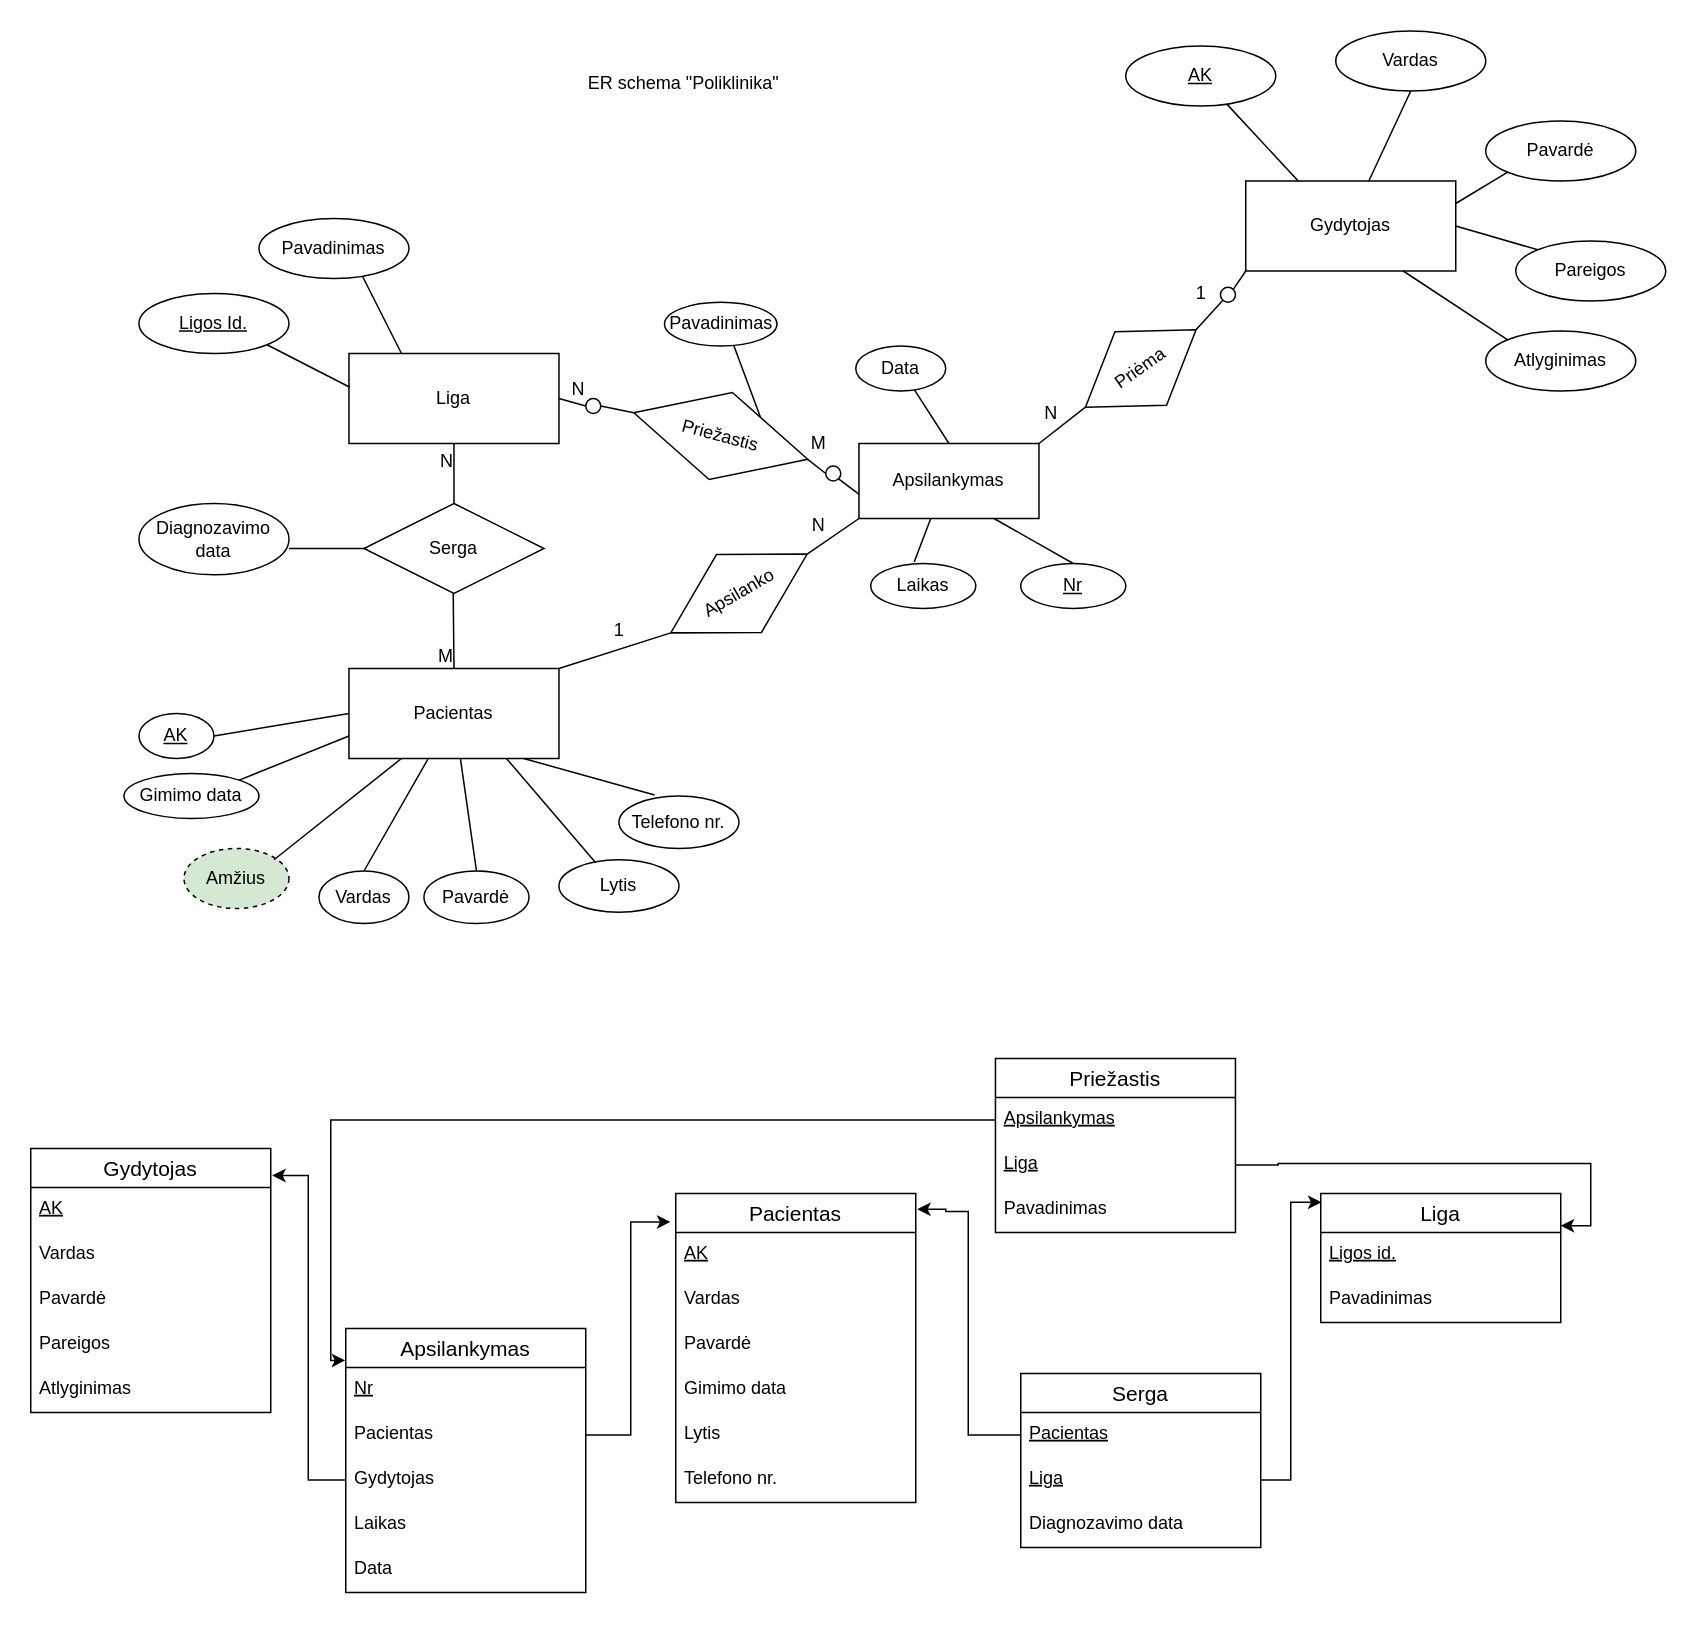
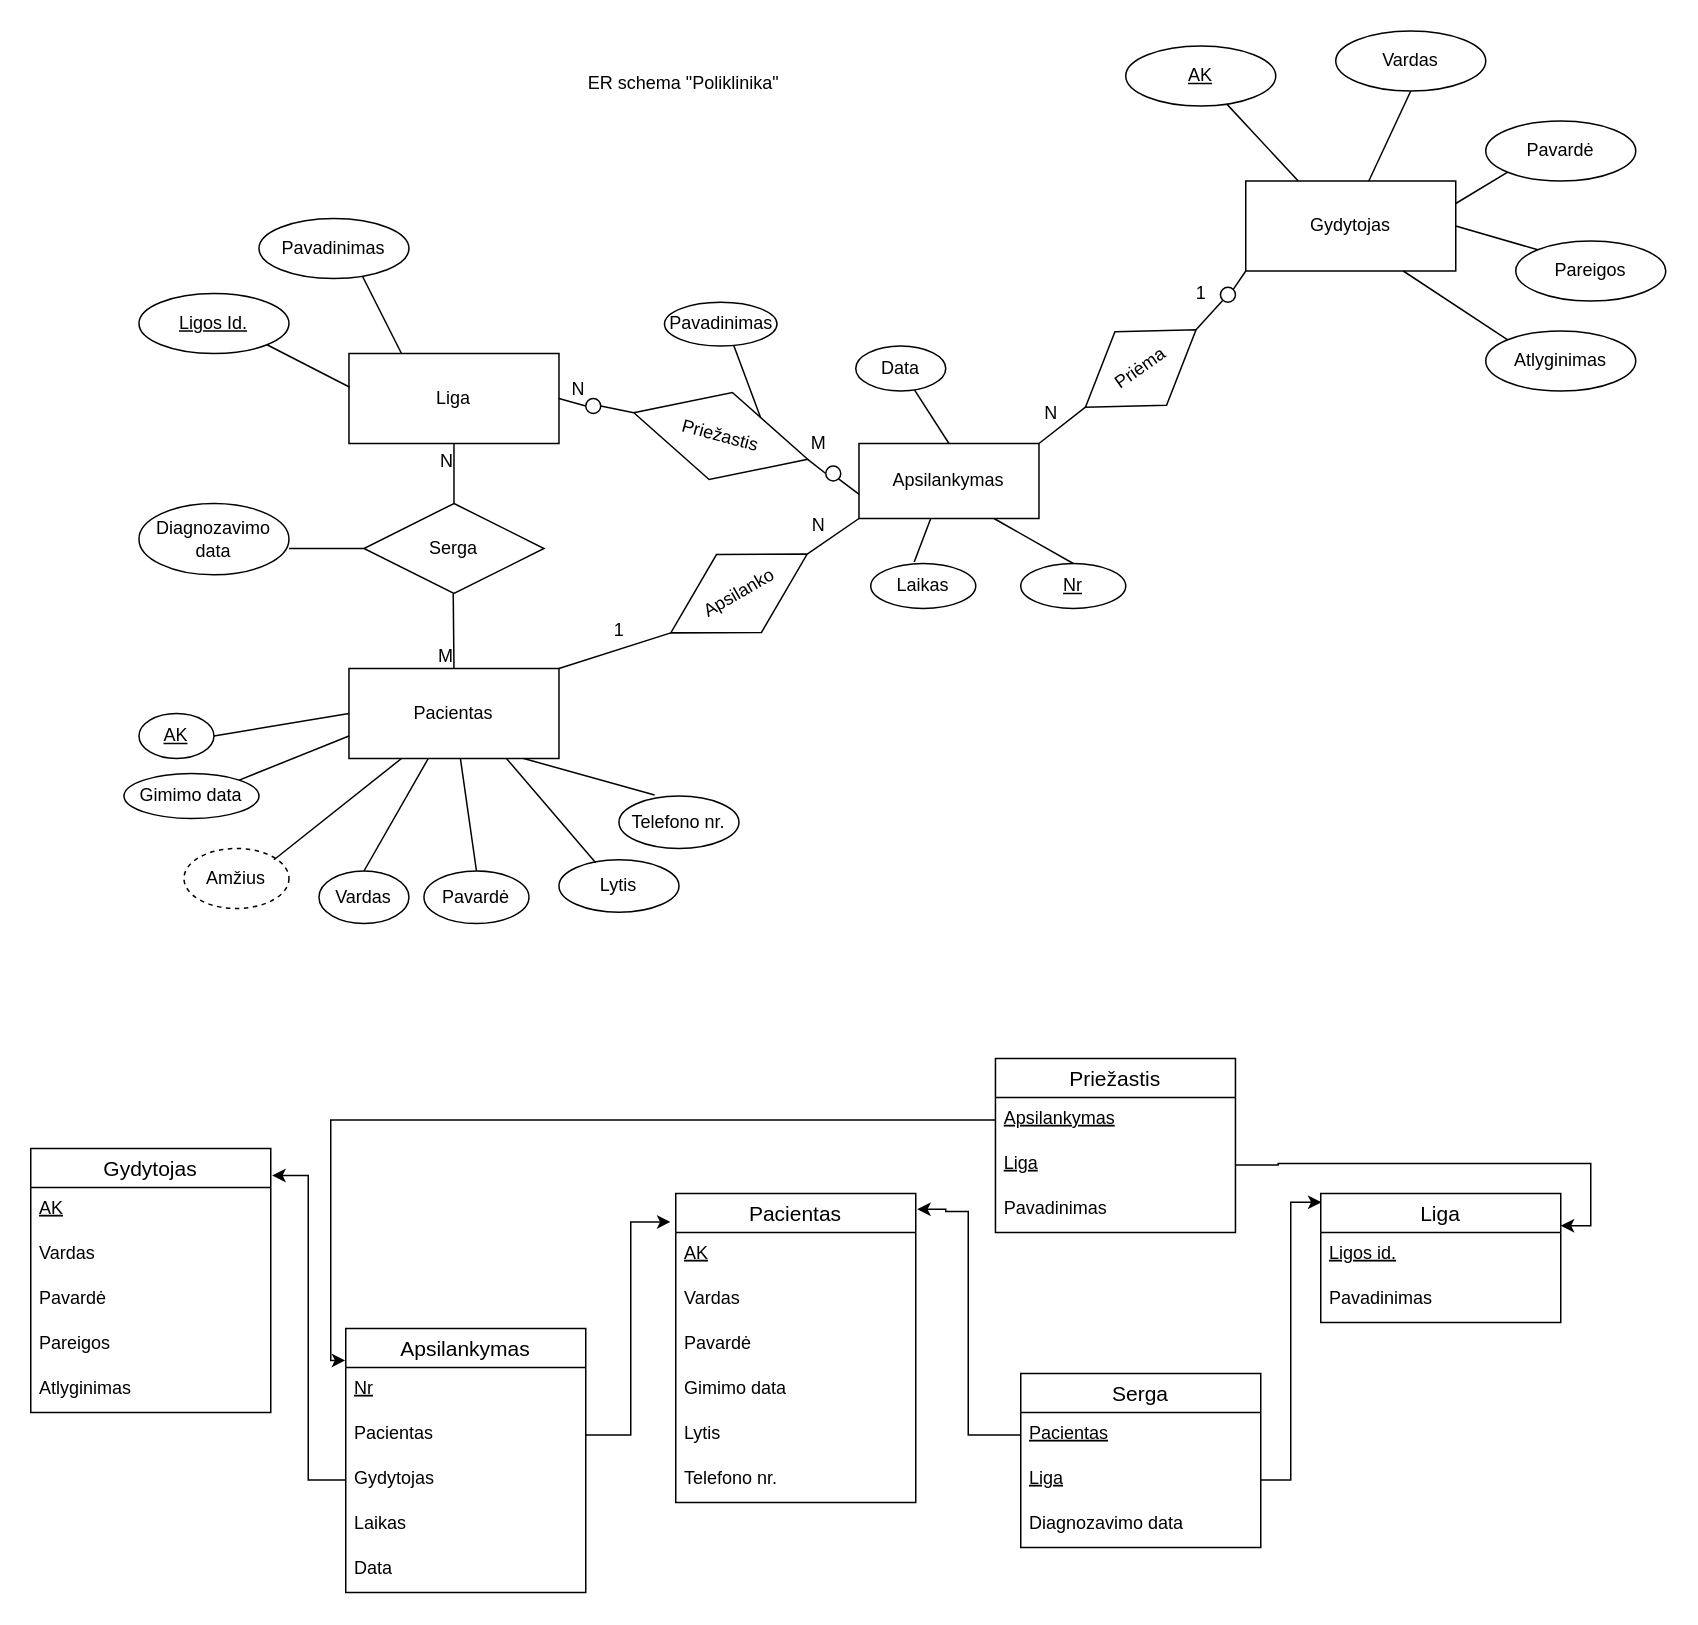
node "Amžius": fillcolor #d5e8d4 -> #ffffff
